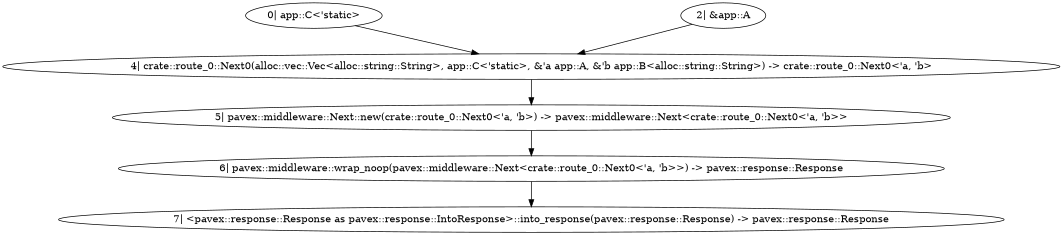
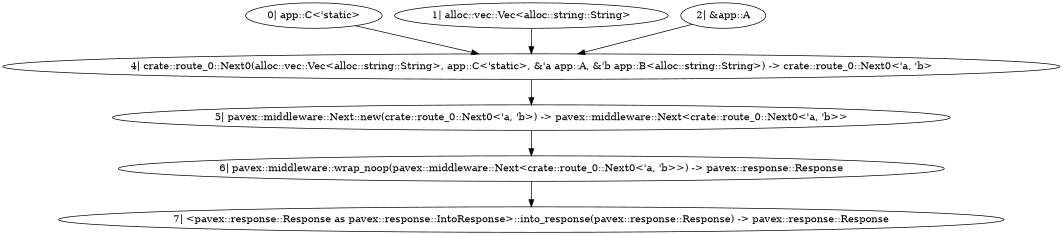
node "1| alloc::vec::Vec<alloc::string::String>": added
